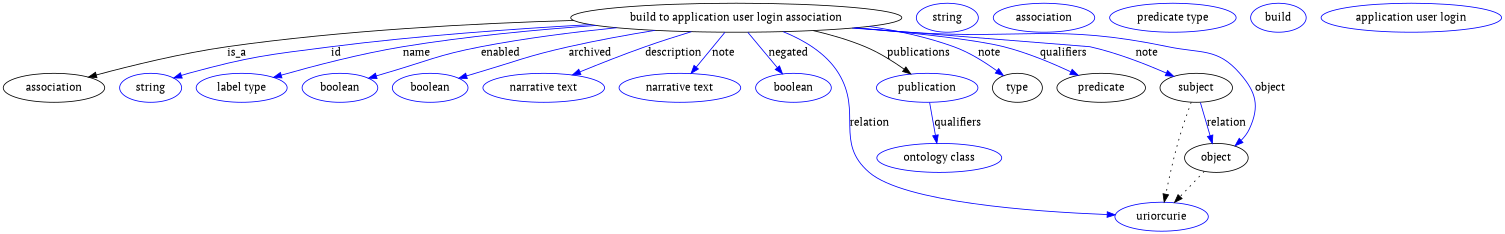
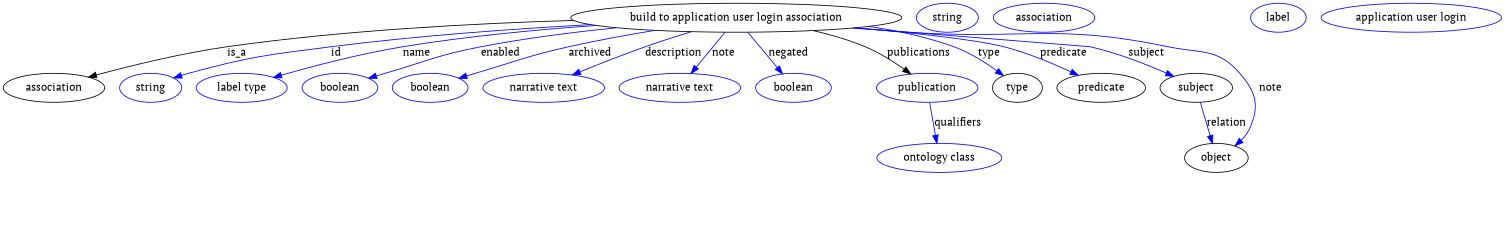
node "predicate type": removed
node "build": label "build" -> "label"
edge "build to application user login association" -> "type": label "note" -> "type"
edge "build to application user login association" -> "predicate": label "qualifiers" -> "predicate"
edge "build to application user login association" -> "subject": label "note" -> "subject"
edge "build to application user login association" -> "object": label "object" -> "note"
node "uriorcurie": removed
